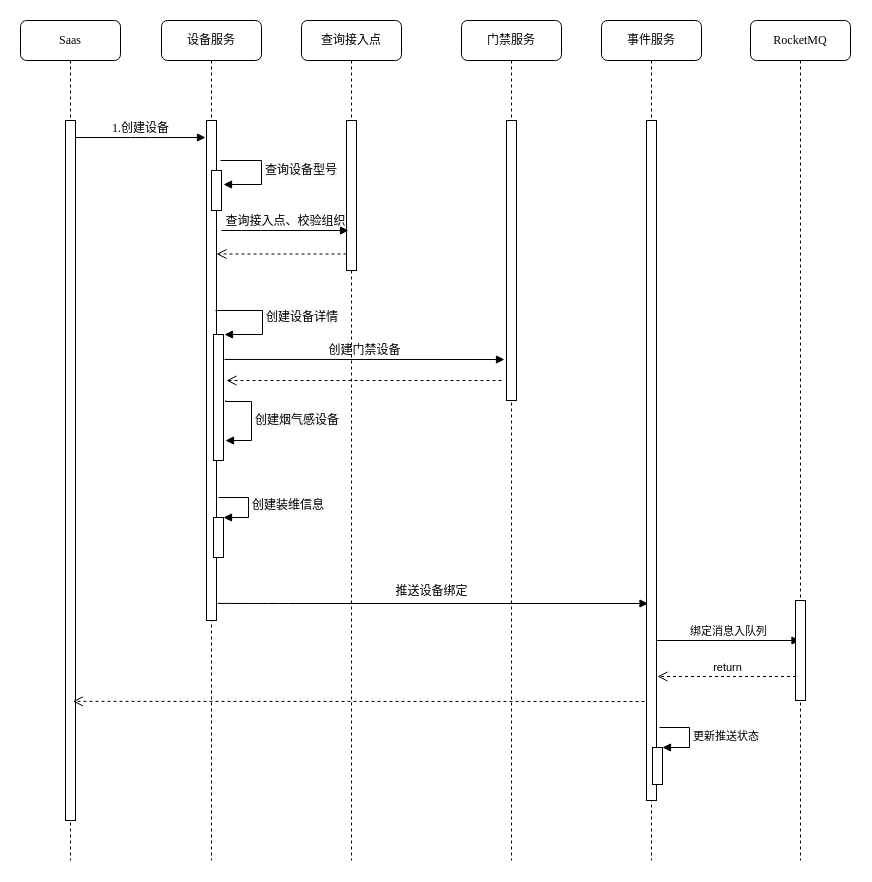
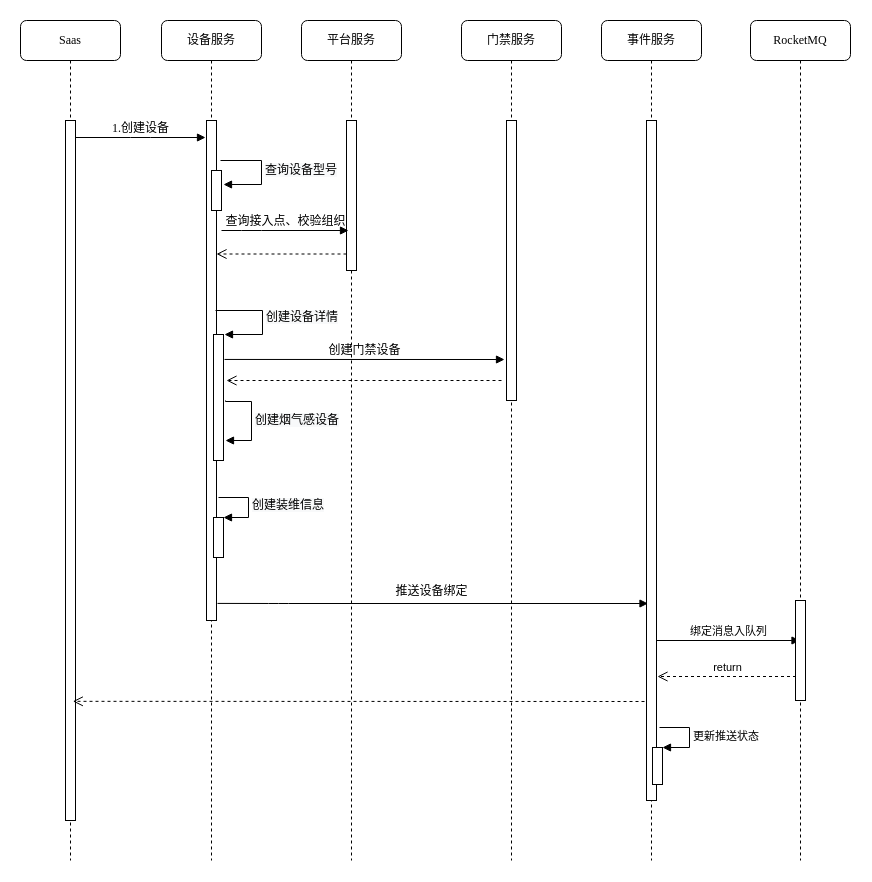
node "查询接入点": label "查询接入点" -> "平台服务"
